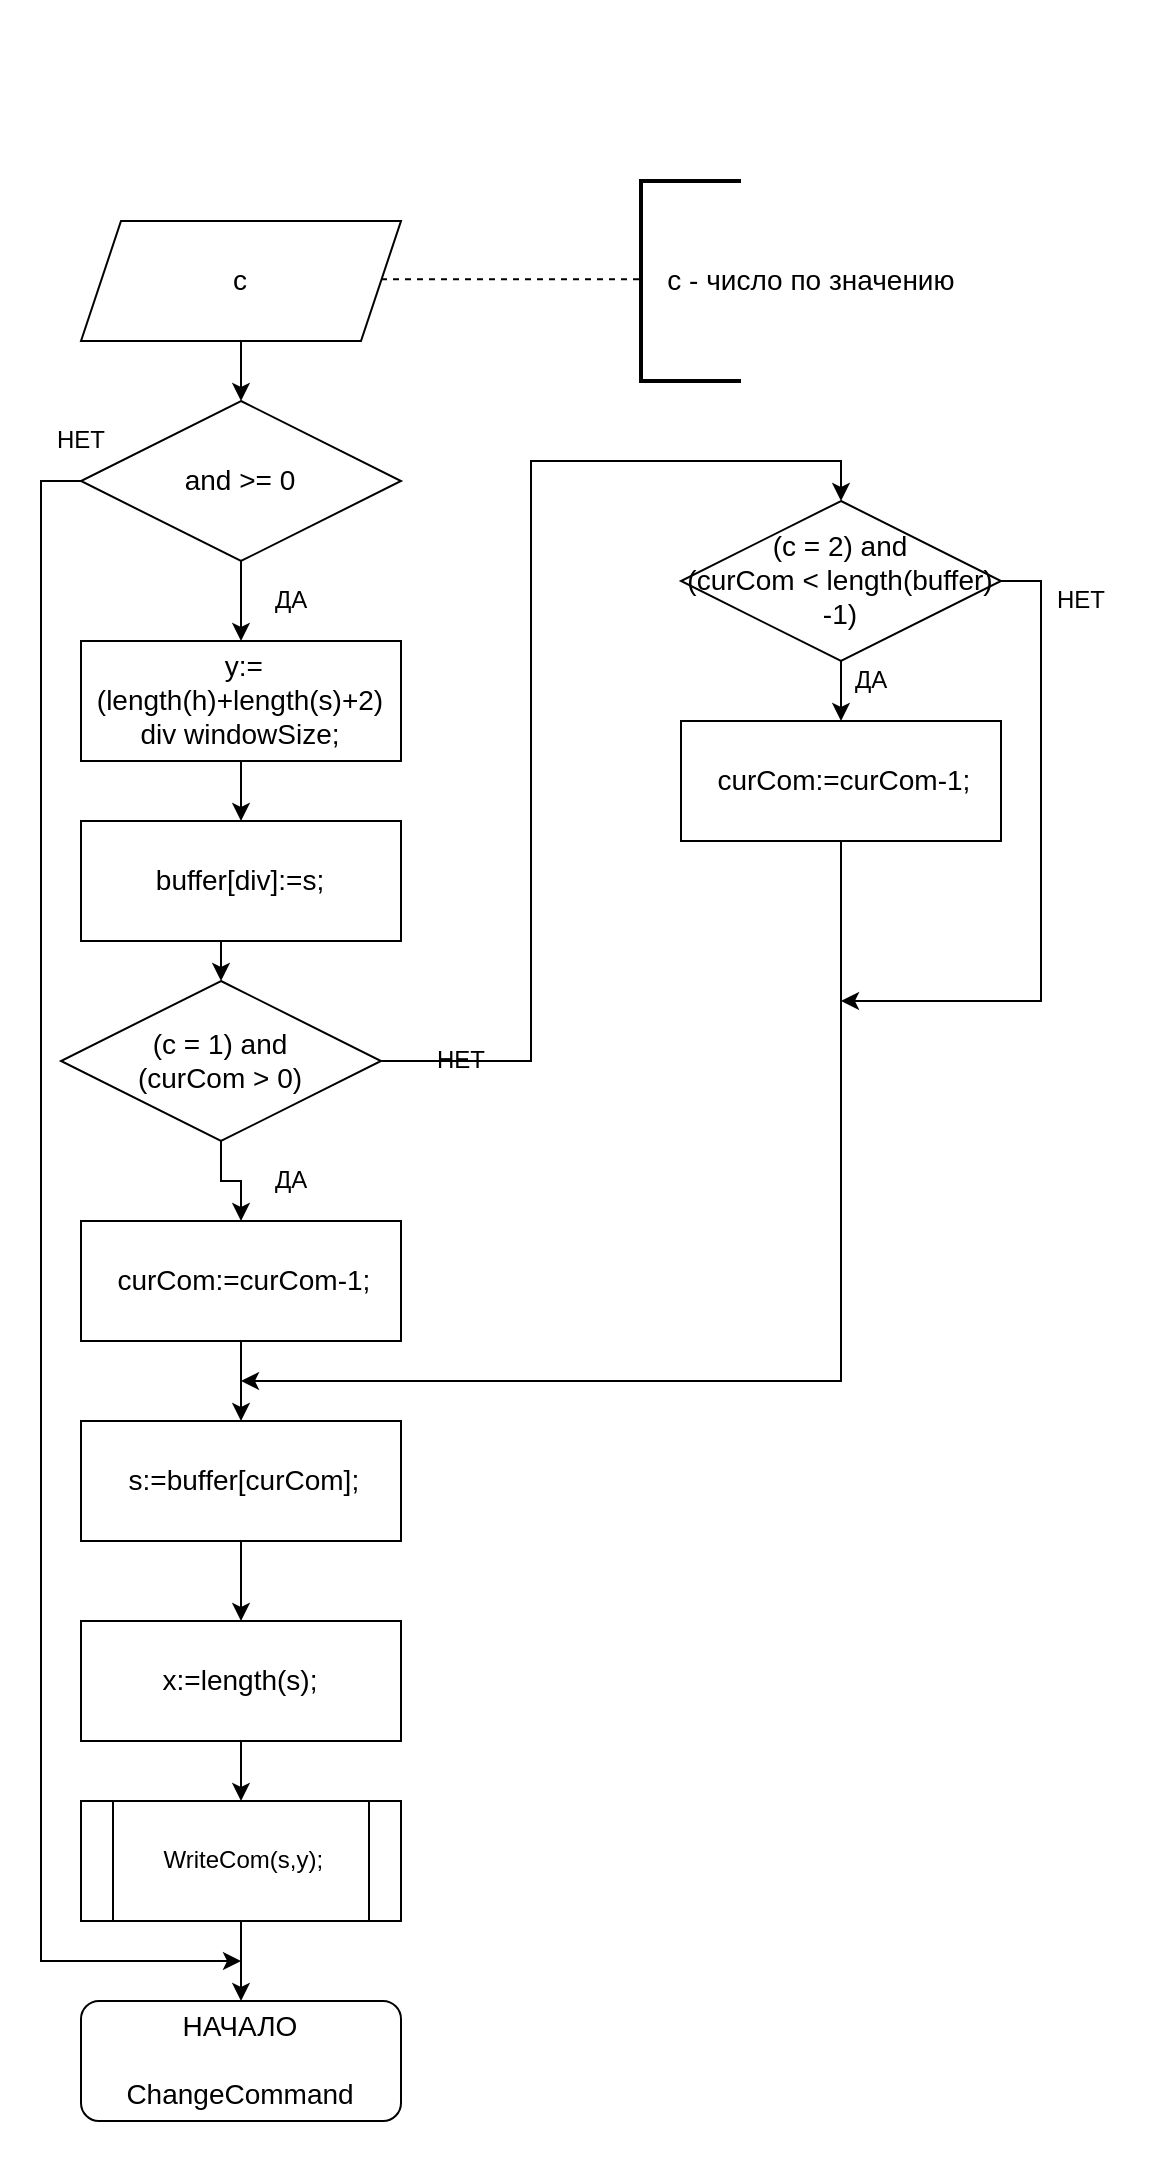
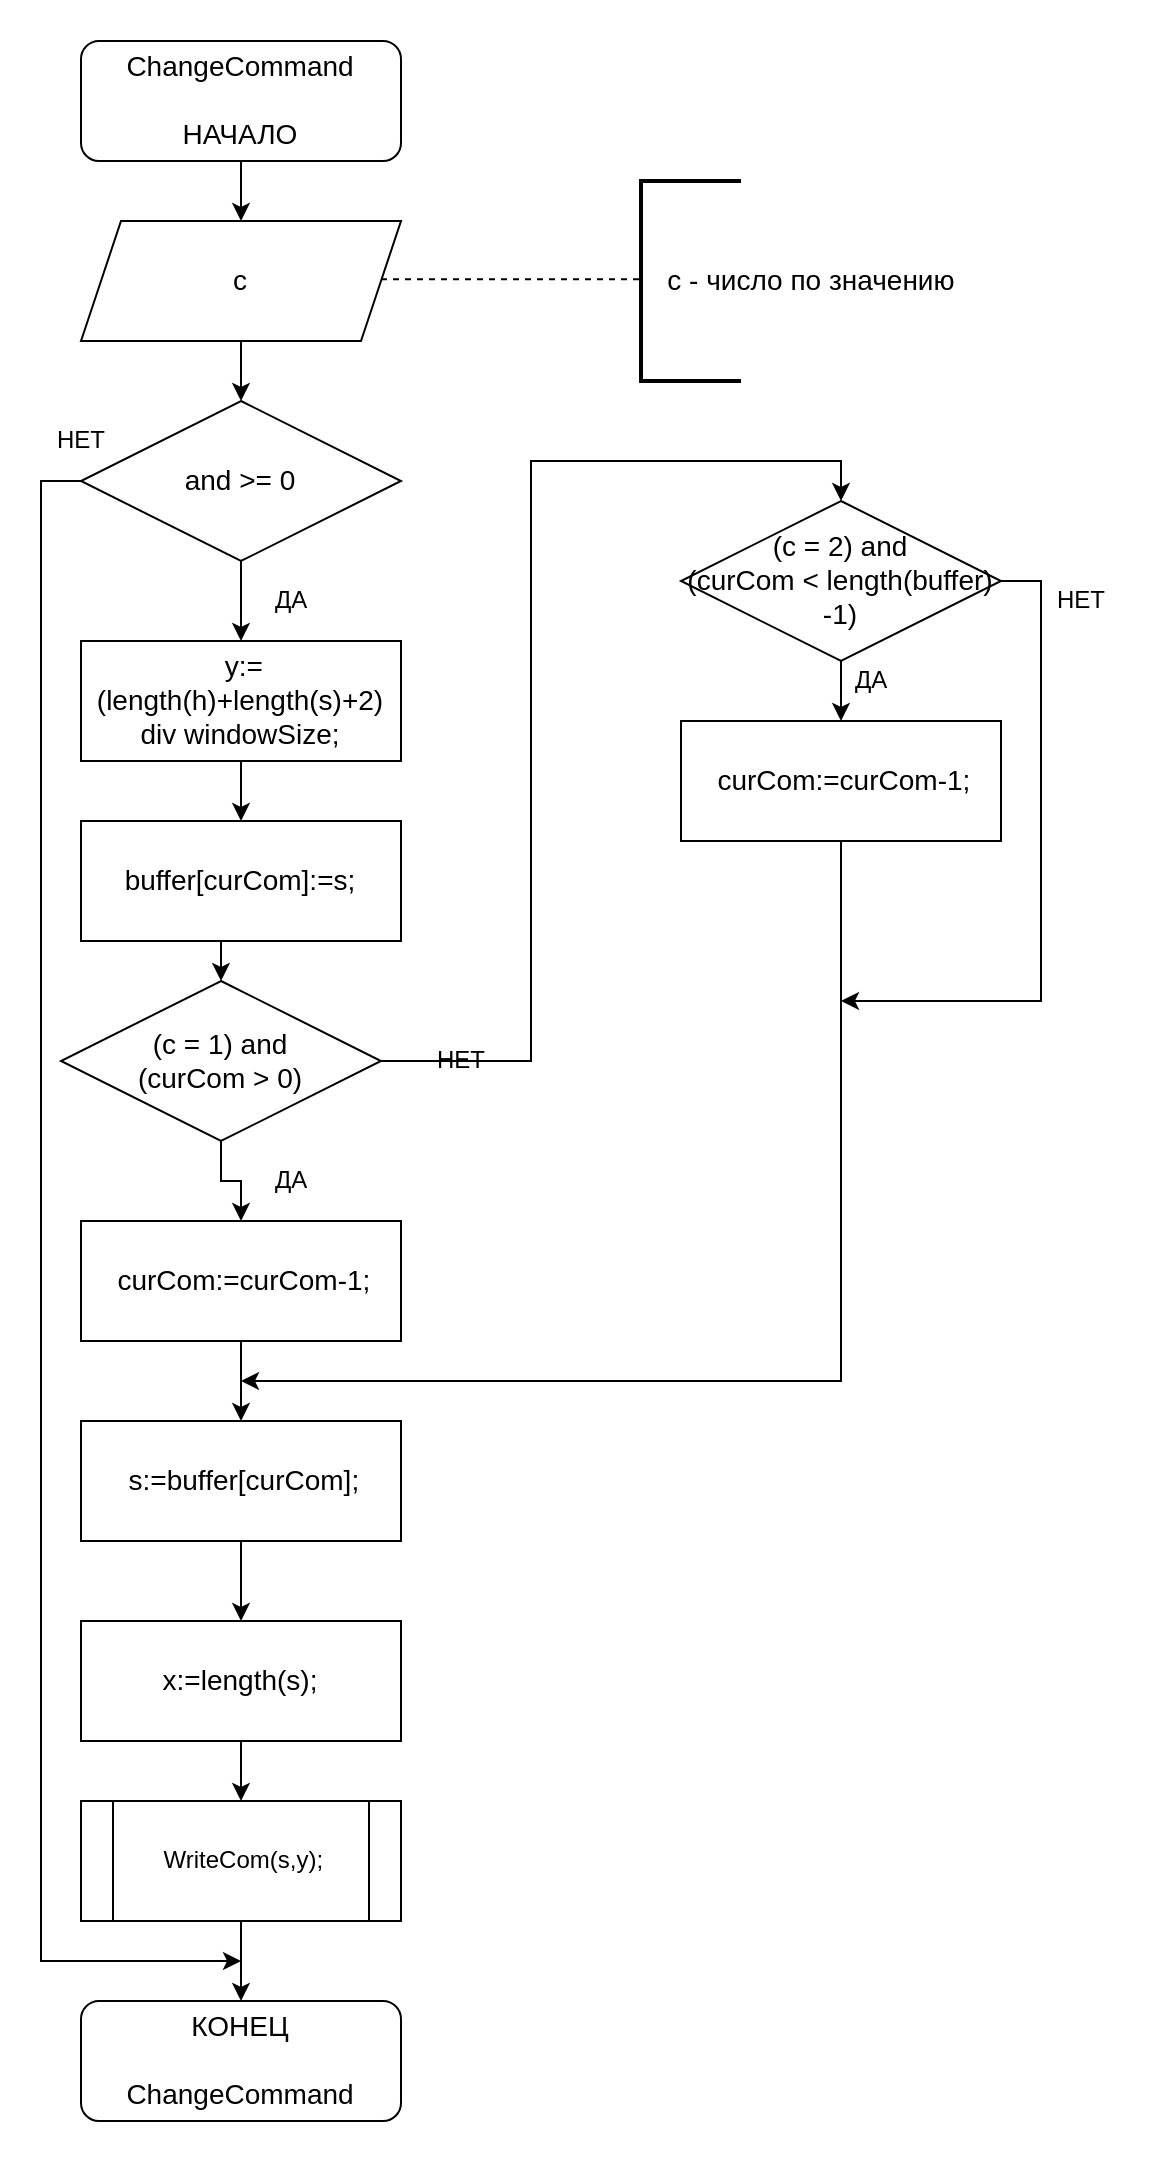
node "ChangeCommand НАЧАЛО": added
edge "ChangeCommand НАЧАЛО" -> "c": added
node "buffer[div]:=s;": label "buffer[div]:=s;" -> "buffer[curCom]:=s;"
node "НАЧАЛО ChangeCommand": label "НАЧАЛО ChangeCommand" -> "КОНЕЦ ChangeCommand"
